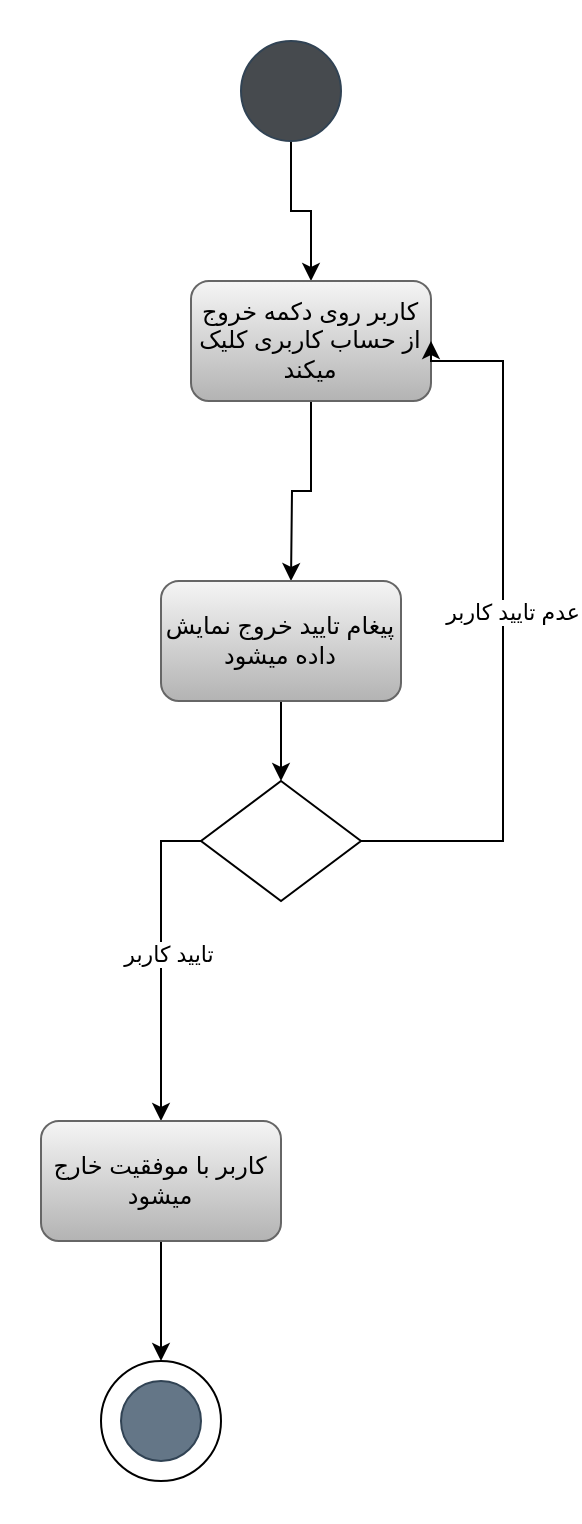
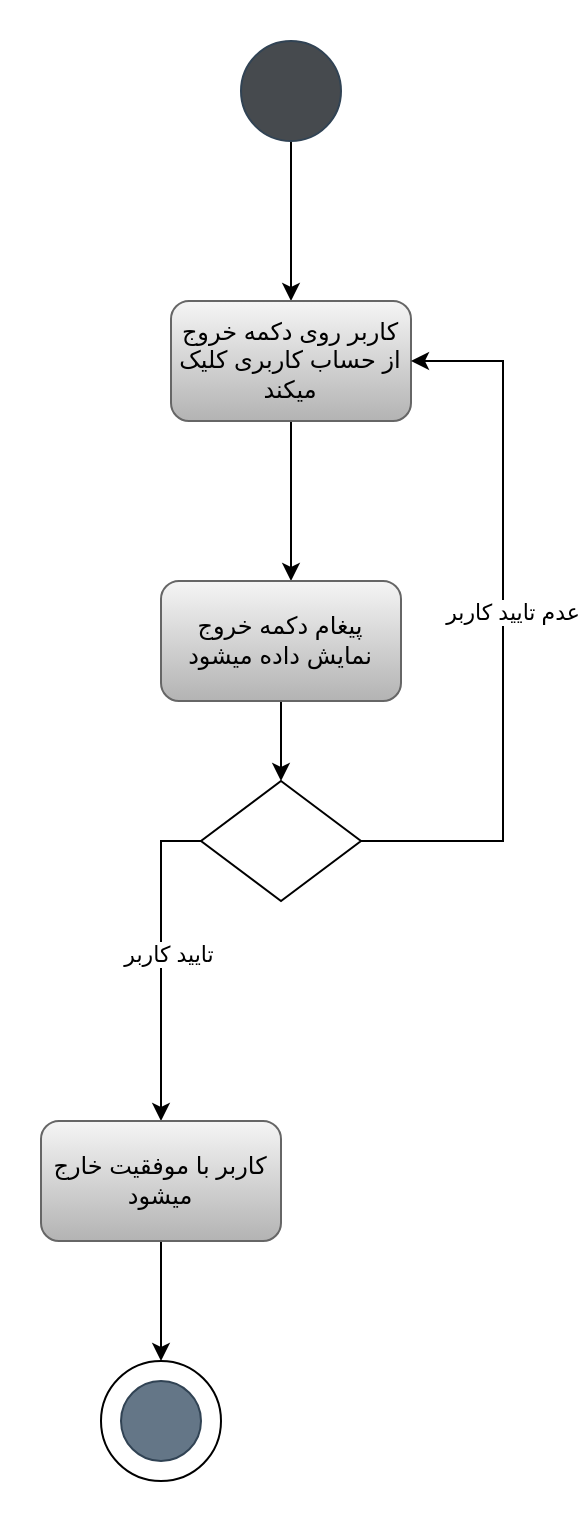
node "کاربر روی دکمه خروج از حساب کاربری کلیک میکند": moved (311, 341) -> (291, 361)
node "پیغام تایید خروج نمایش داده میشود": label "پیغام تایید خروج نمایش داده میشود" -> "پیغام دکمه خروج نمایش داده میشود"
